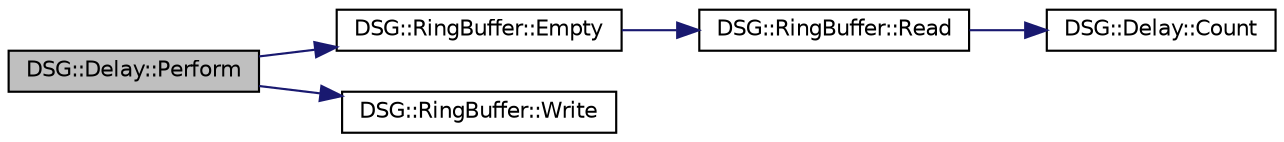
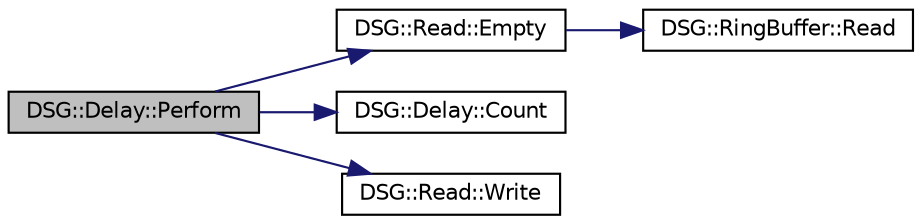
node "DSG::RingBuffer::Empty": label "DSG::RingBuffer::Empty" -> "DSG::Read::Empty"
edge "DSG::RingBuffer::Read" -> "DSG::Delay::Count": now "DSG::Delay::Perform" -> "DSG::Delay::Count"
node "DSG::RingBuffer::Write": label "DSG::RingBuffer::Write" -> "DSG::Read::Write"
